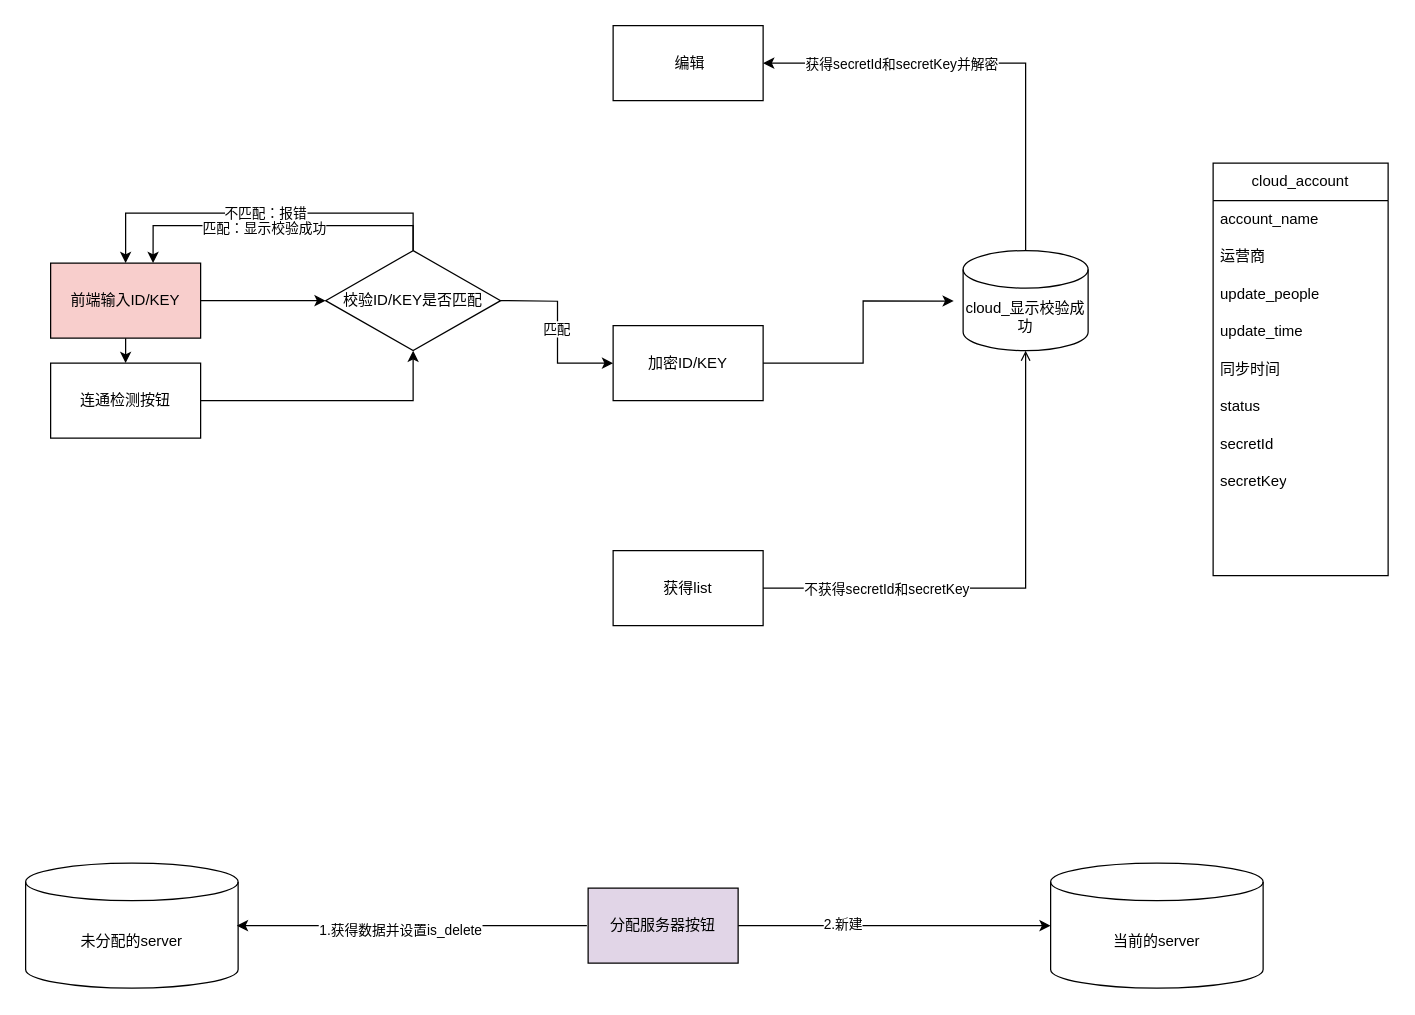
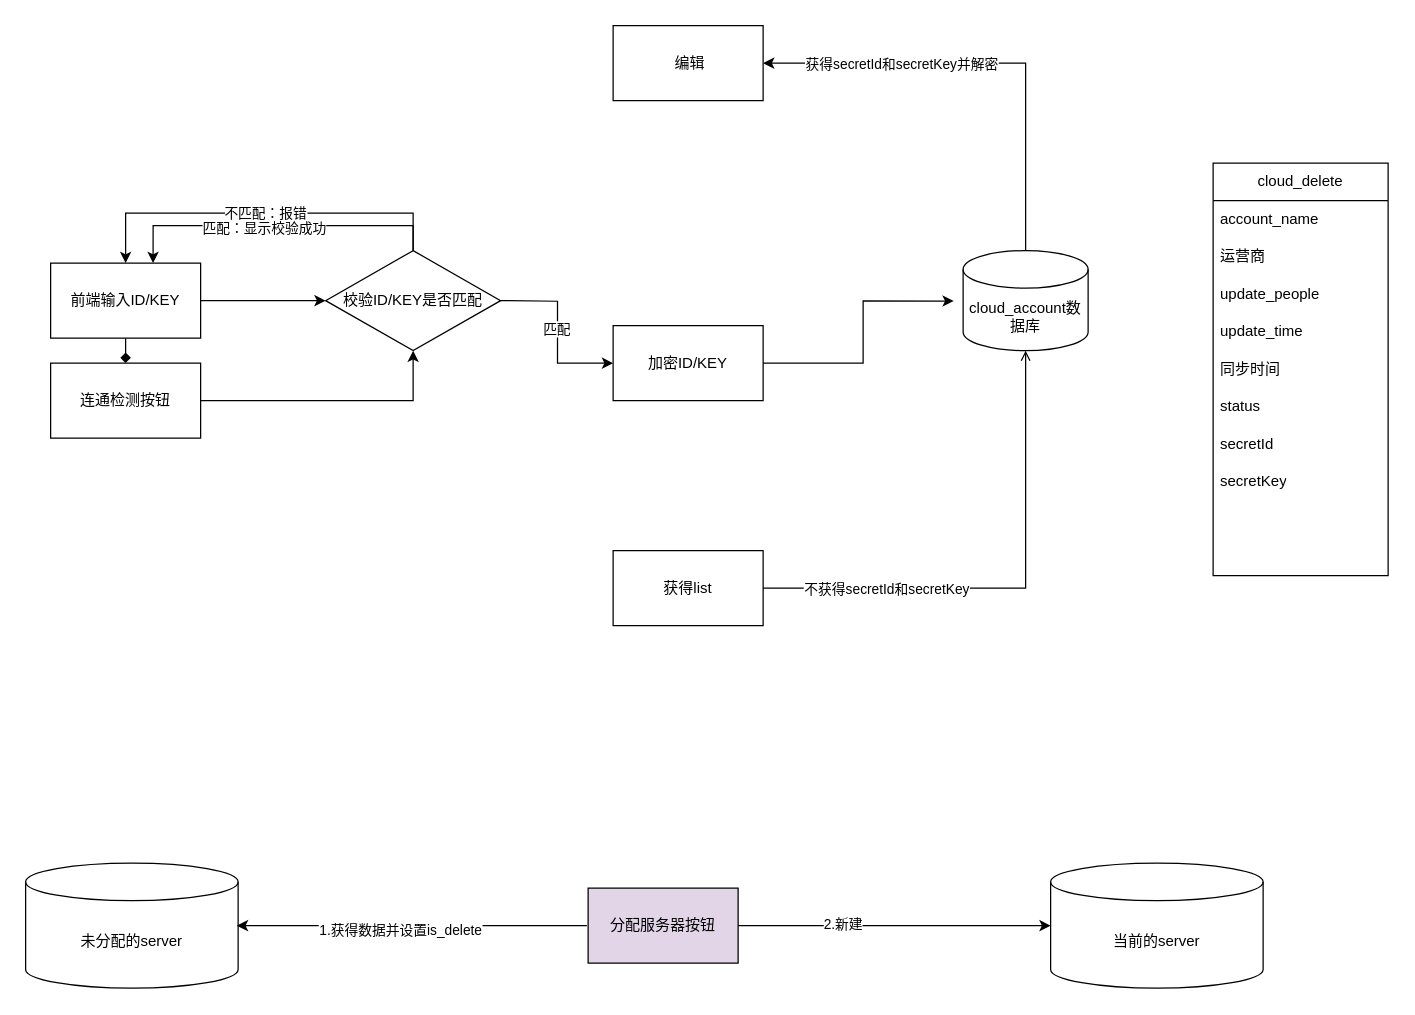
node "cloud_account": label "cloud_account" -> "cloud_delete"
node "前端输入ID/KEY": fillcolor #f8cecc -> #ffffff
node "cloud_显示校验成功": label "cloud_显示校验成功" -> "cloud_account数据库"
edge "前端输入ID/KEY" -> "连通检测按钮": arrowhead classic -> diamond
